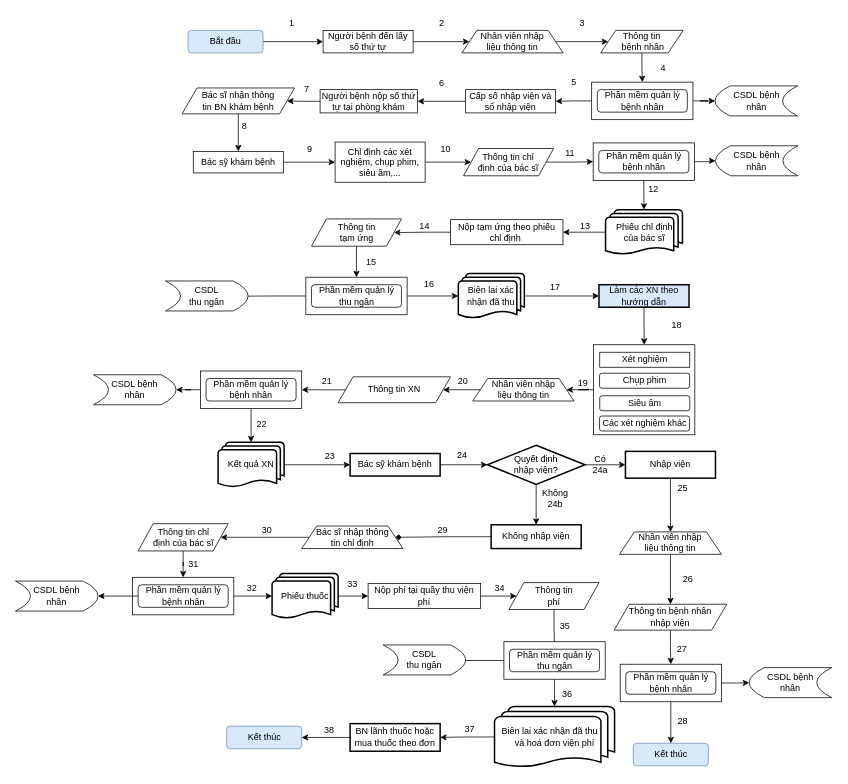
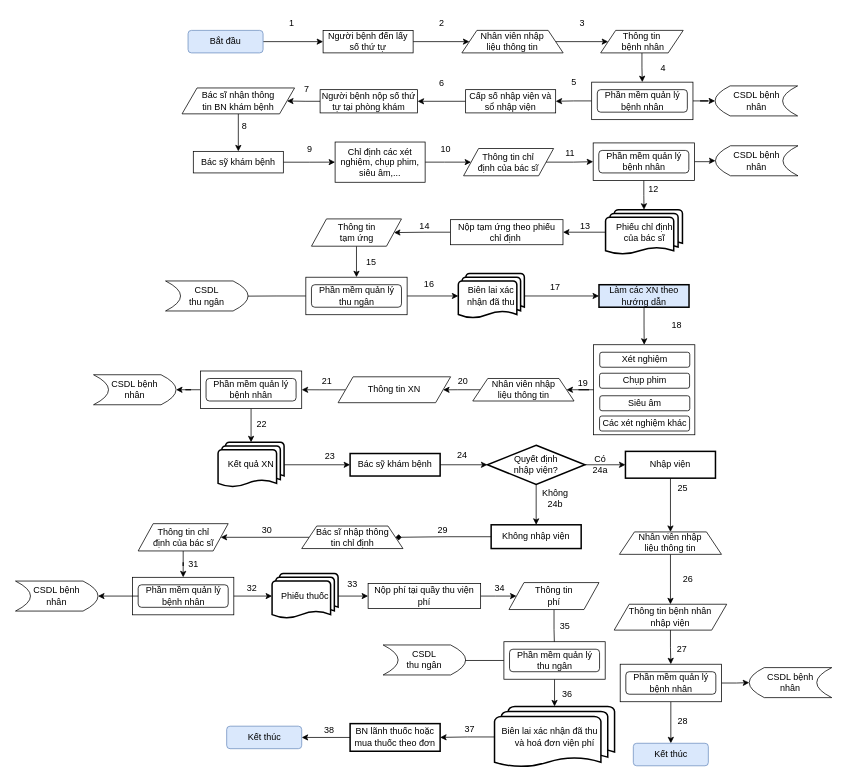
node "Xét nghiệm": shape rectangle -> rounded rectangle
